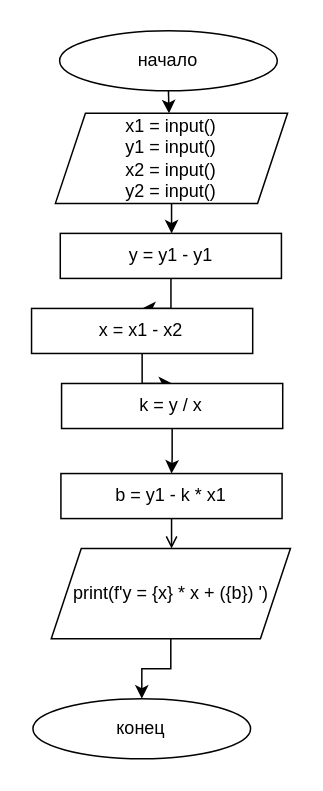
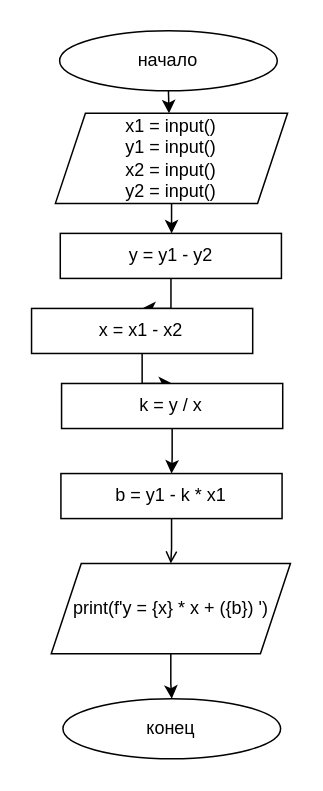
node "y = y1 - y1": label "y = y1 - y1" -> "y = y1 - y2"
node "print(f'y = {x} * x + ({b}) ')": moved (171, 593) -> (171, 608)
node "конец": moved (142, 728) -> (172, 728)
